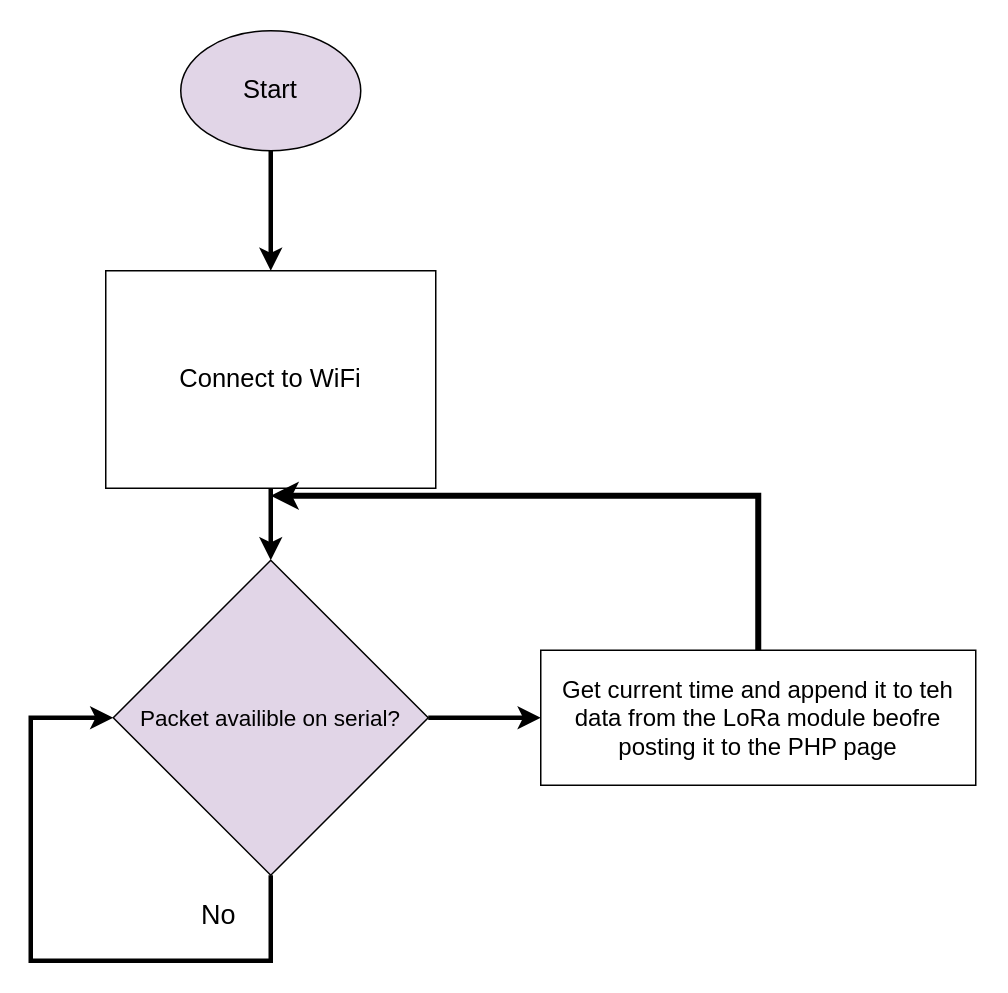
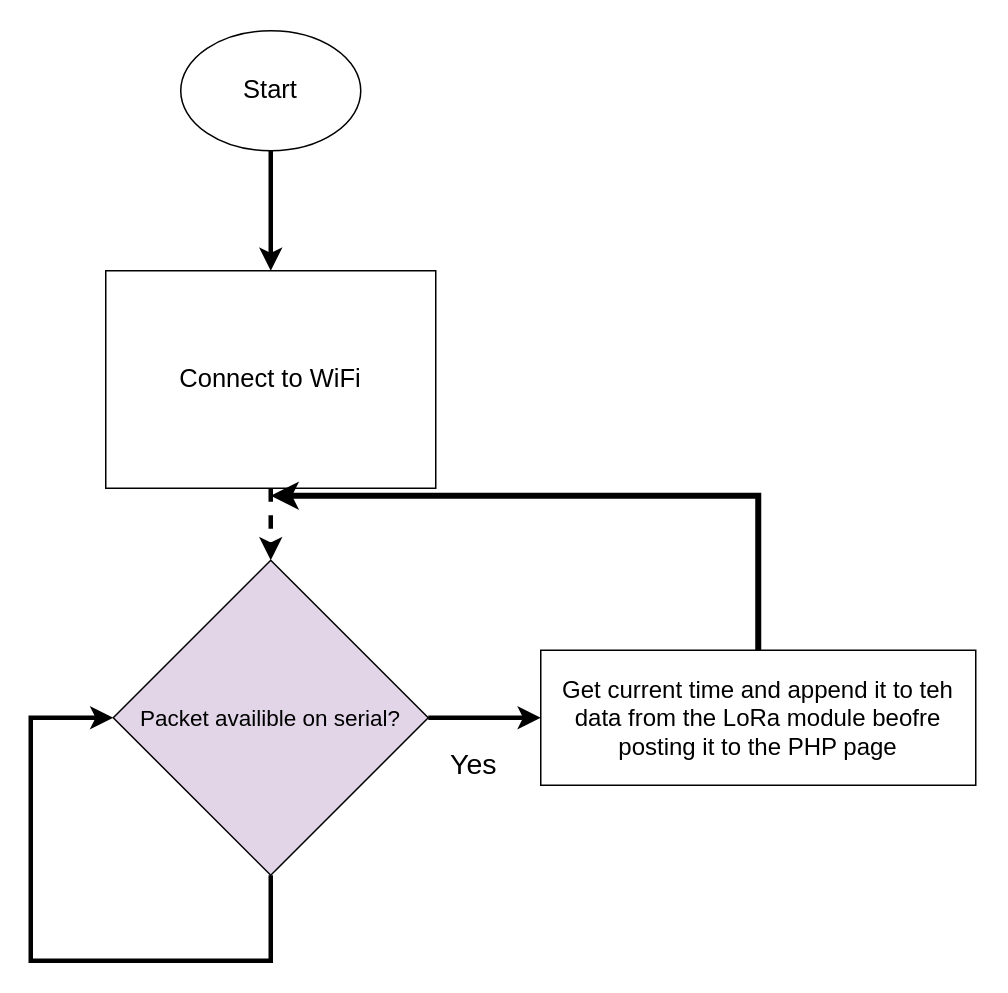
node "Start": fillcolor #e1d5e7 -> #ffffff
edge "Connect to WiFi" -> "Packet availible on serial?": style solid -> dashed
node "Yes": added
node "No": removed
